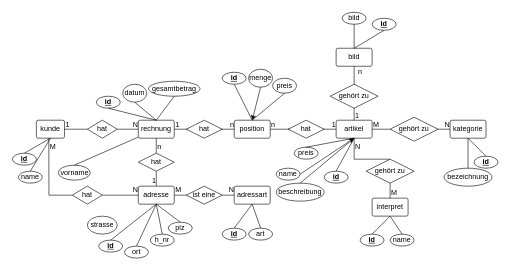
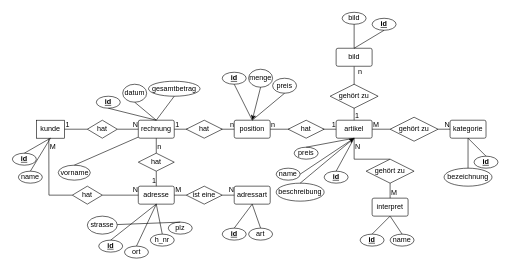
node "kunde": shape rounded rectangle -> rectangle
edge "adresse" -- "plz": now "strasse" -- "plz"
